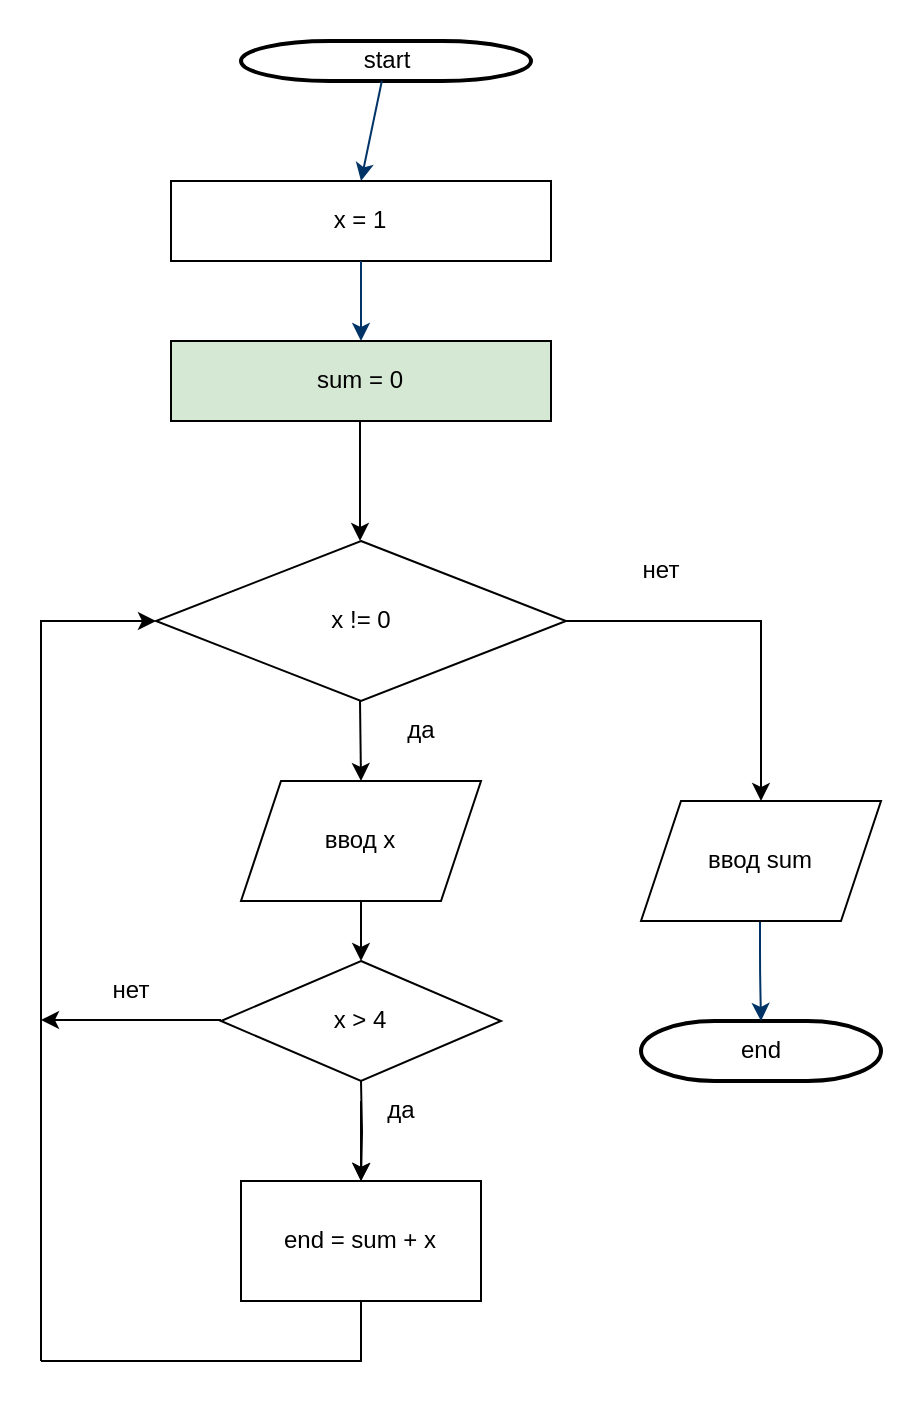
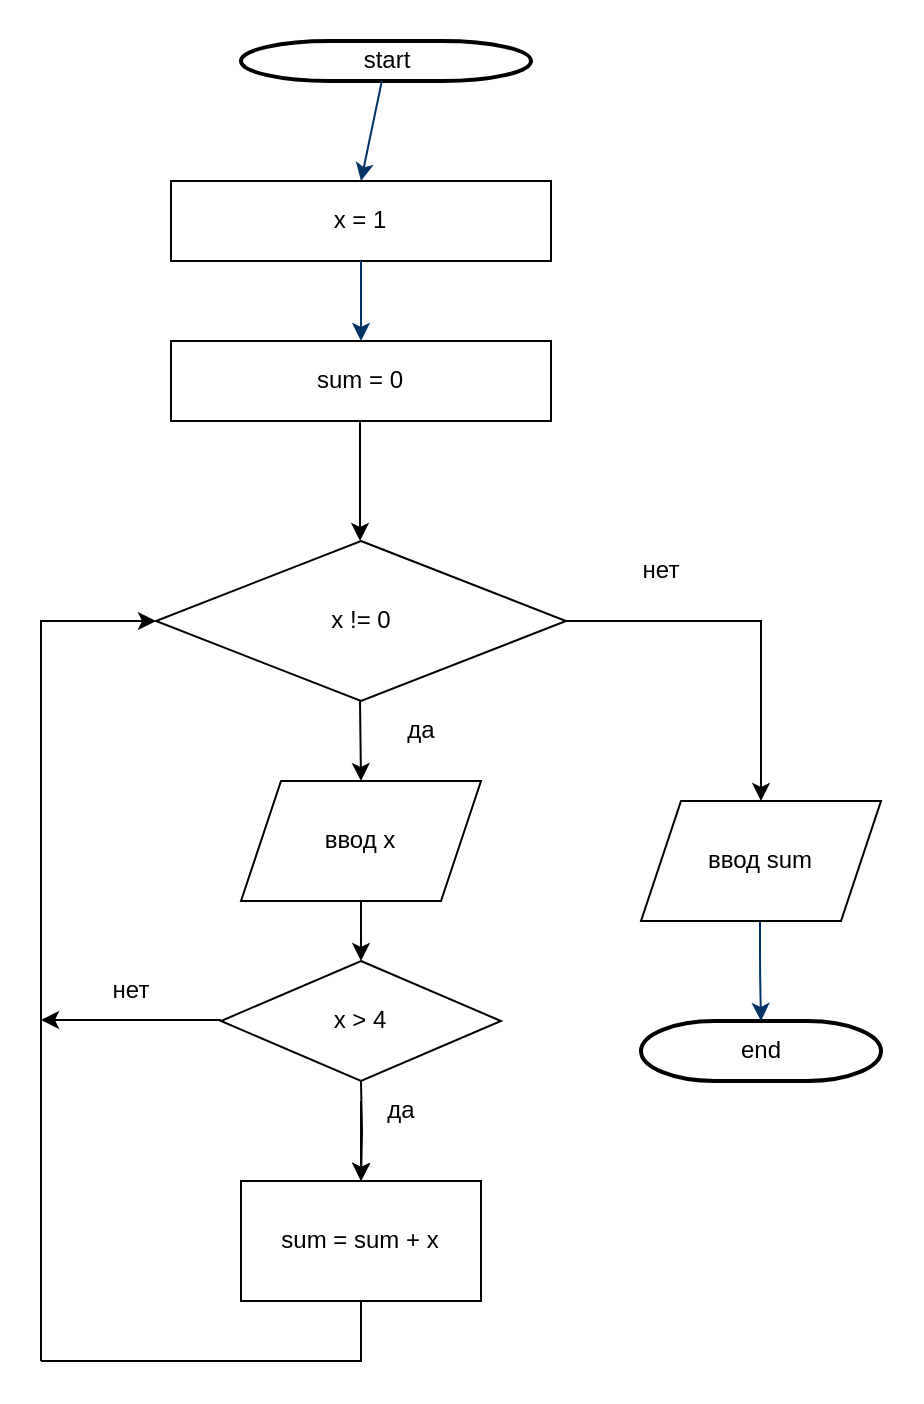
node "sum = 0": fillcolor #d5e8d4 -> #ffffff
node "end = sum + x": label "end = sum + x" -> "sum = sum + x"
